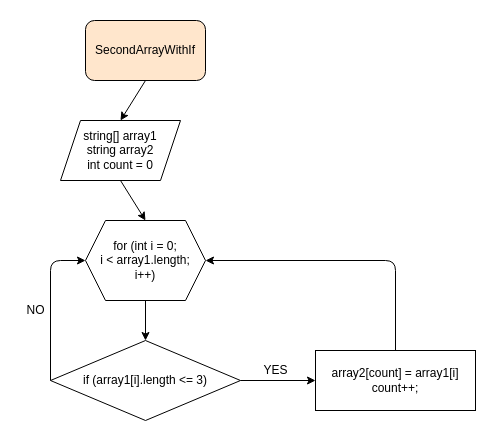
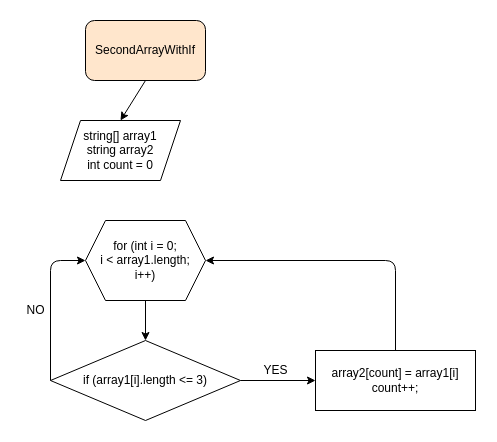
edge "string[] array1 string array2 int count = 0" -> "for (int i = 0; i < array1.length; i++)": removed
